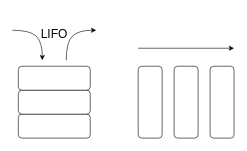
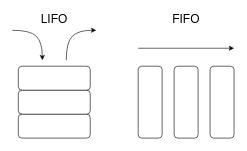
node "FIFO": added
node "LIFO": moved (54, 33) -> (54, 18)
